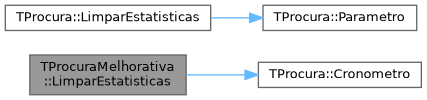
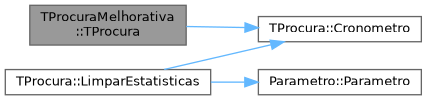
node "TProcura::Parametro": label "TProcura::Parametro" -> "Parametro::Parametro"
edge "TProcura::LimparEstatisticas" -> "TProcura::Cronometro": added
node "TProcuraMelhorativa ::LimparEstatisticas": label "TProcuraMelhorativa ::LimparEstatisticas" -> "TProcuraMelhorativa ::TProcura"
